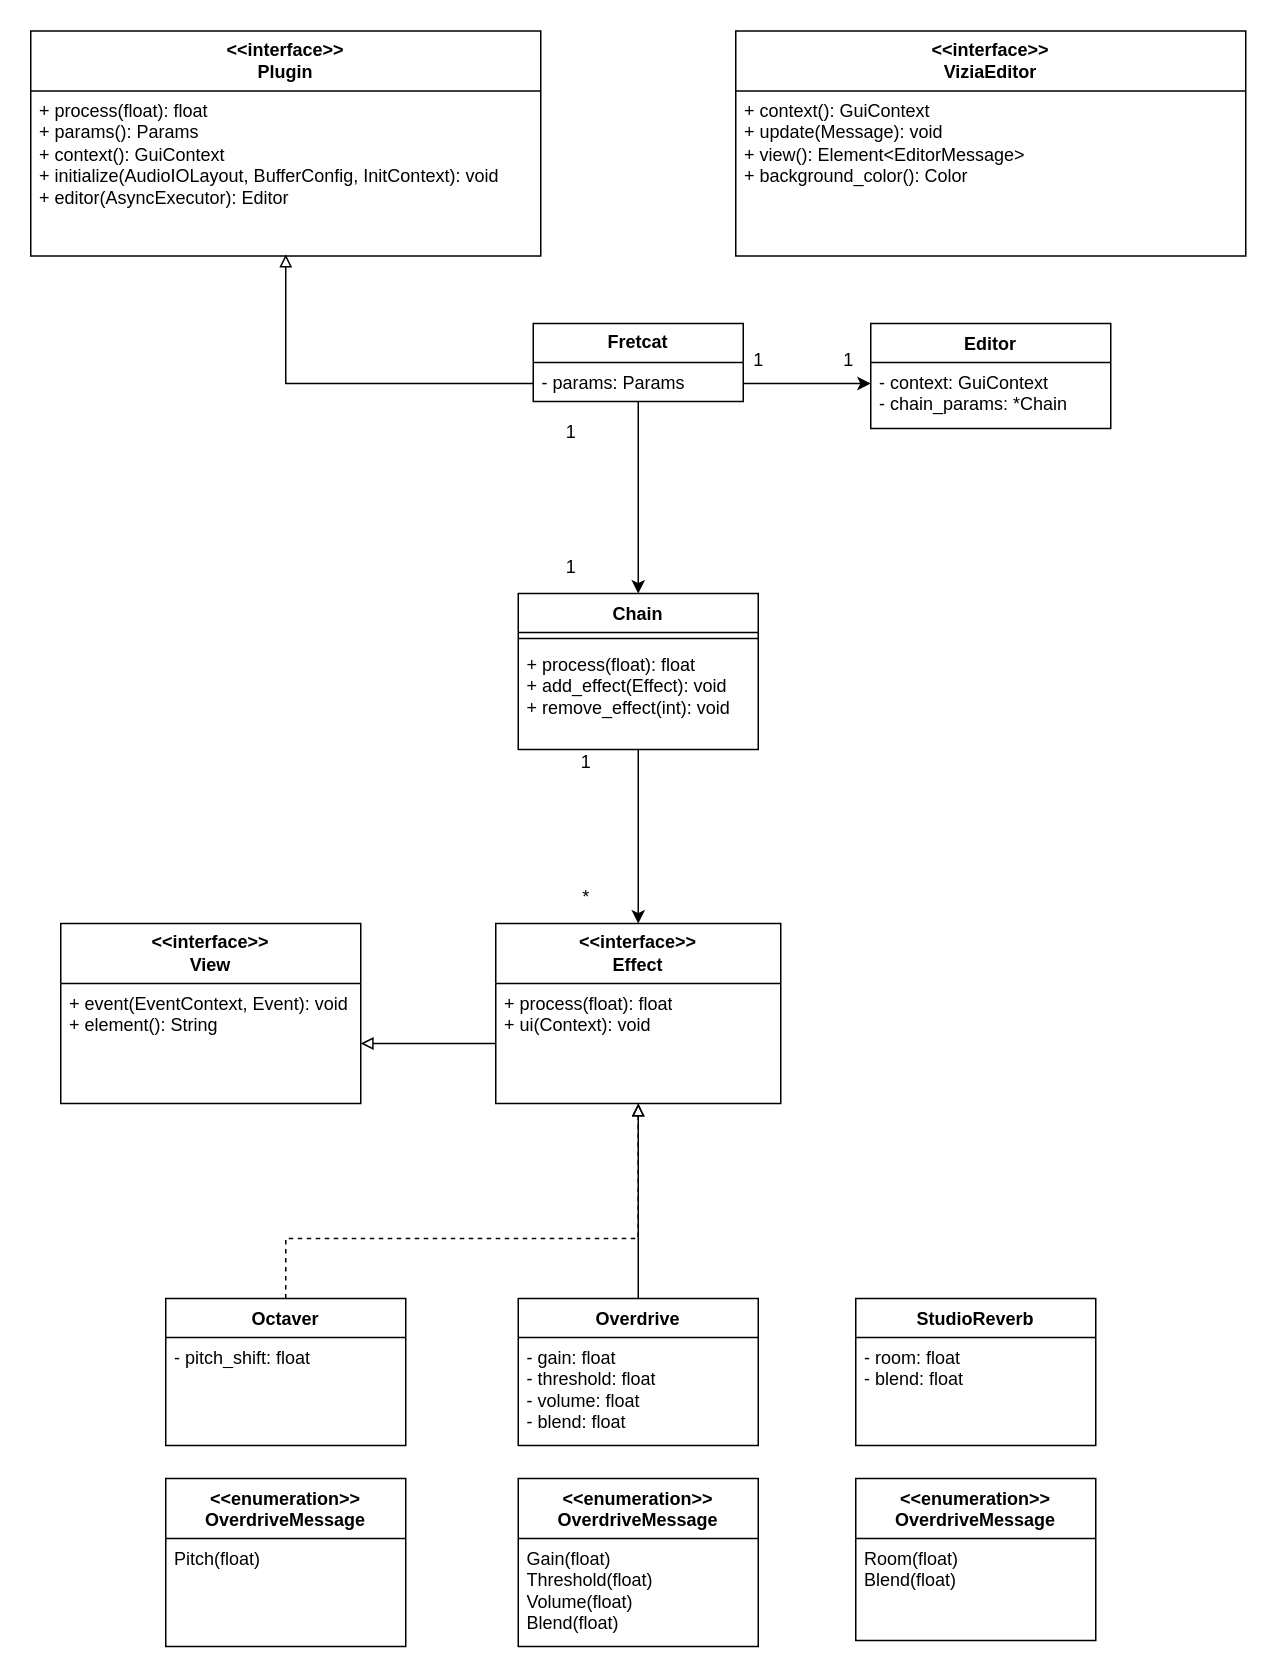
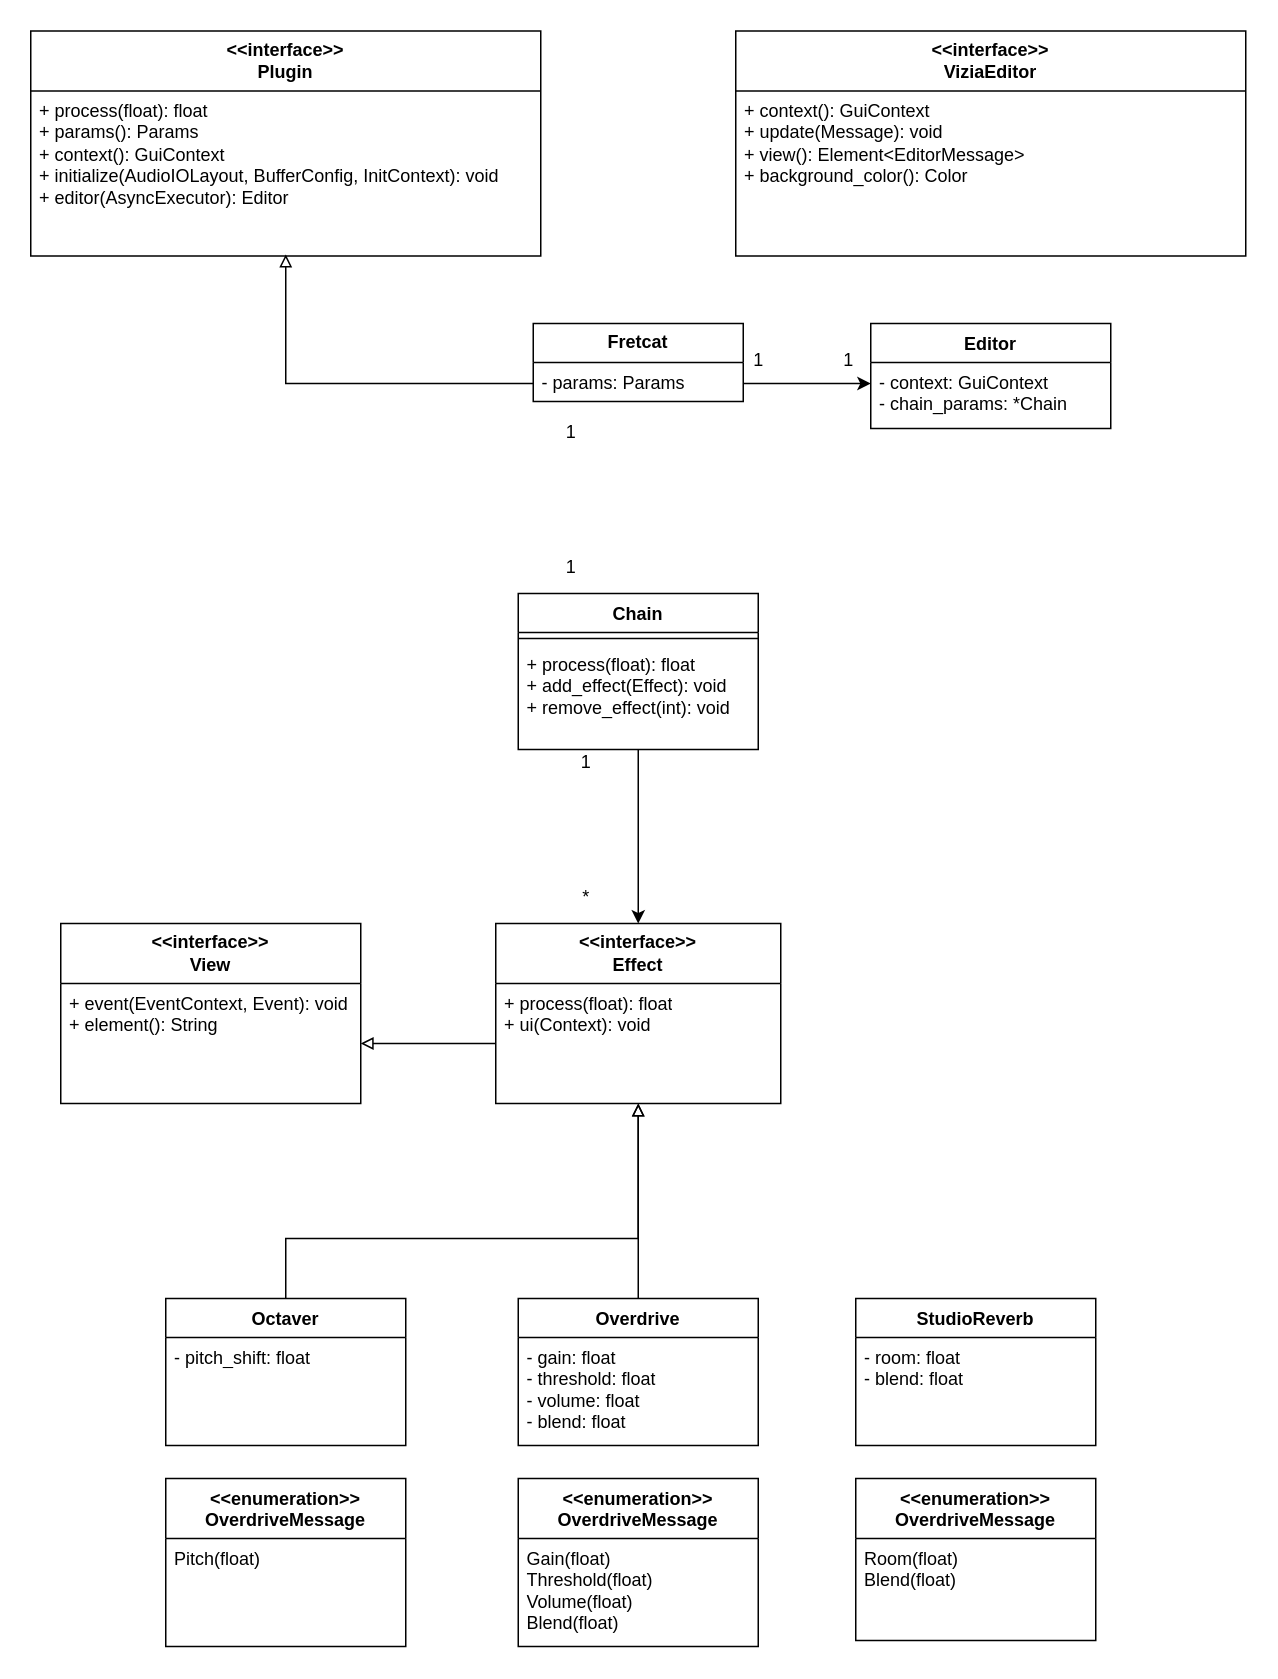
edge "Fretcat" -> "Chain": removed
edge "Octaver" -> "<<interface>> Effect": style dashed -> solid
